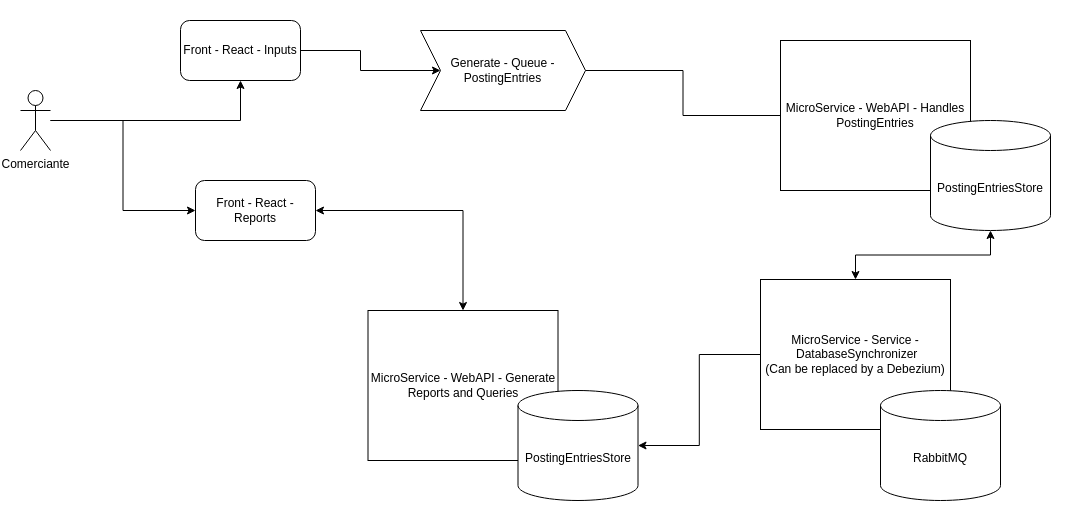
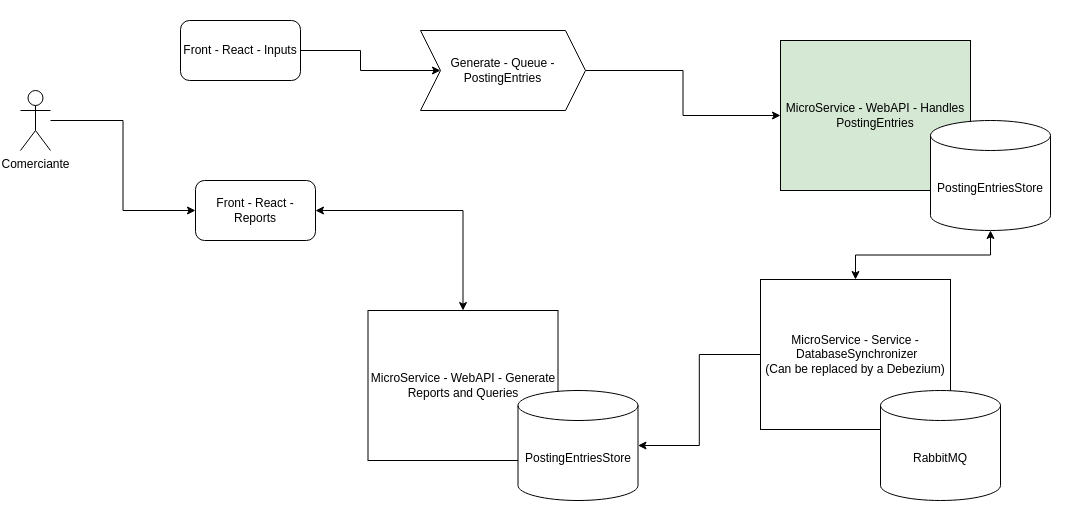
edge "Generate - Queue - PostingEntries" -- "MicroService - WebAPI - Handles PostingEntries": arrowhead none -> classic
node "MicroService - WebAPI - Handles PostingEntries": fillcolor #ffffff -> #d5e8d4
edge "Comerciante" -> "Front - React - Inputs": removed
